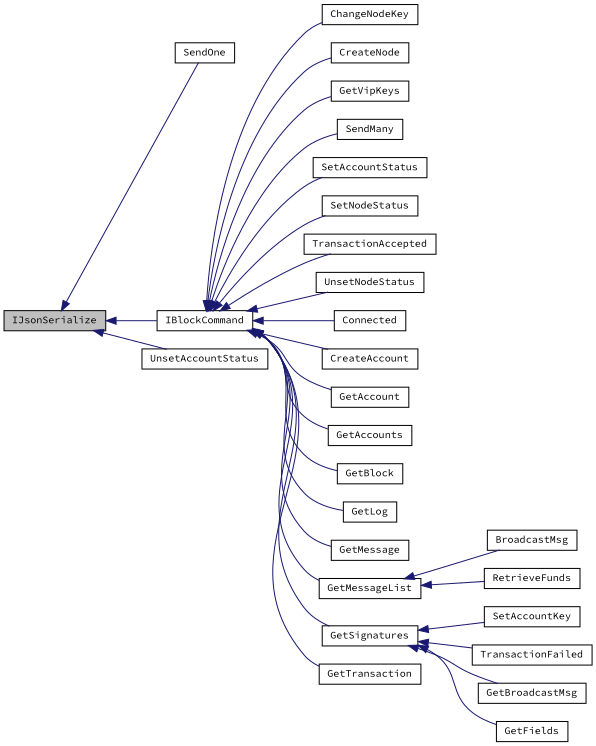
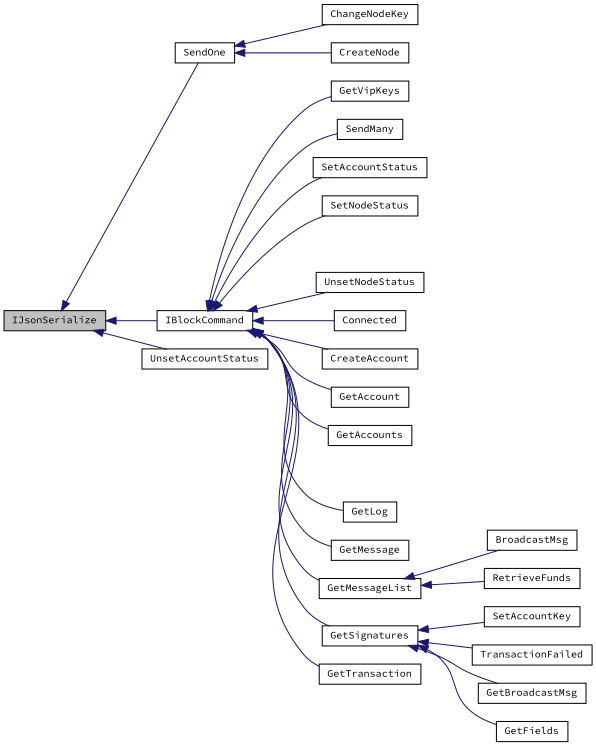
edge "ChangeNodeKey" -> "IBlockCommand": now "ChangeNodeKey" -> "SendOne"
edge "CreateNode" -> "IBlockCommand": now "CreateNode" -> "SendOne"
node "TransactionAccepted": removed
node "GetBlock": removed
